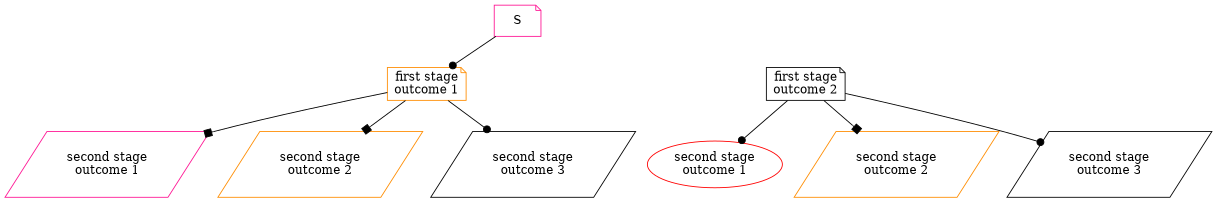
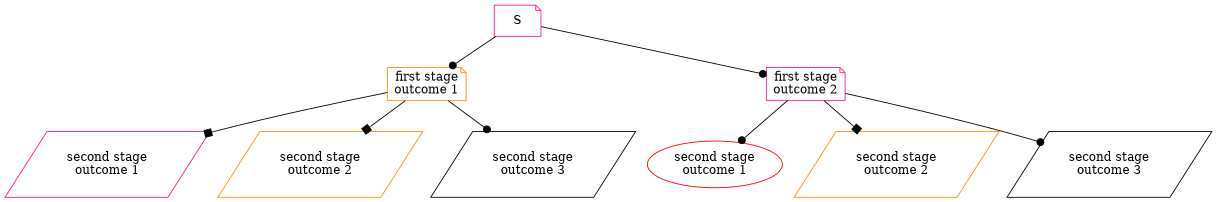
edge "S" -> "first stage outcome 2": added
node "first stage outcome 2": color black -> deeppink
